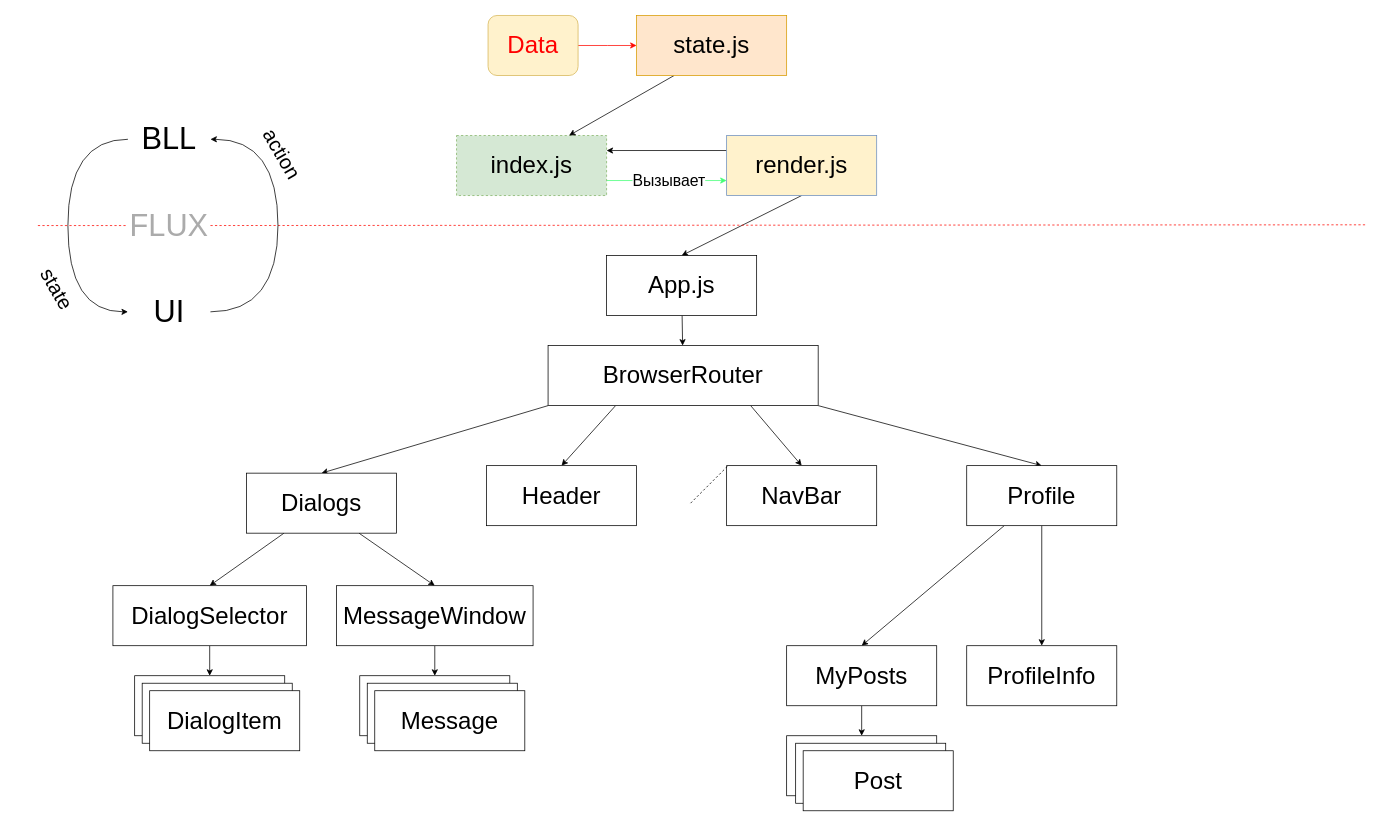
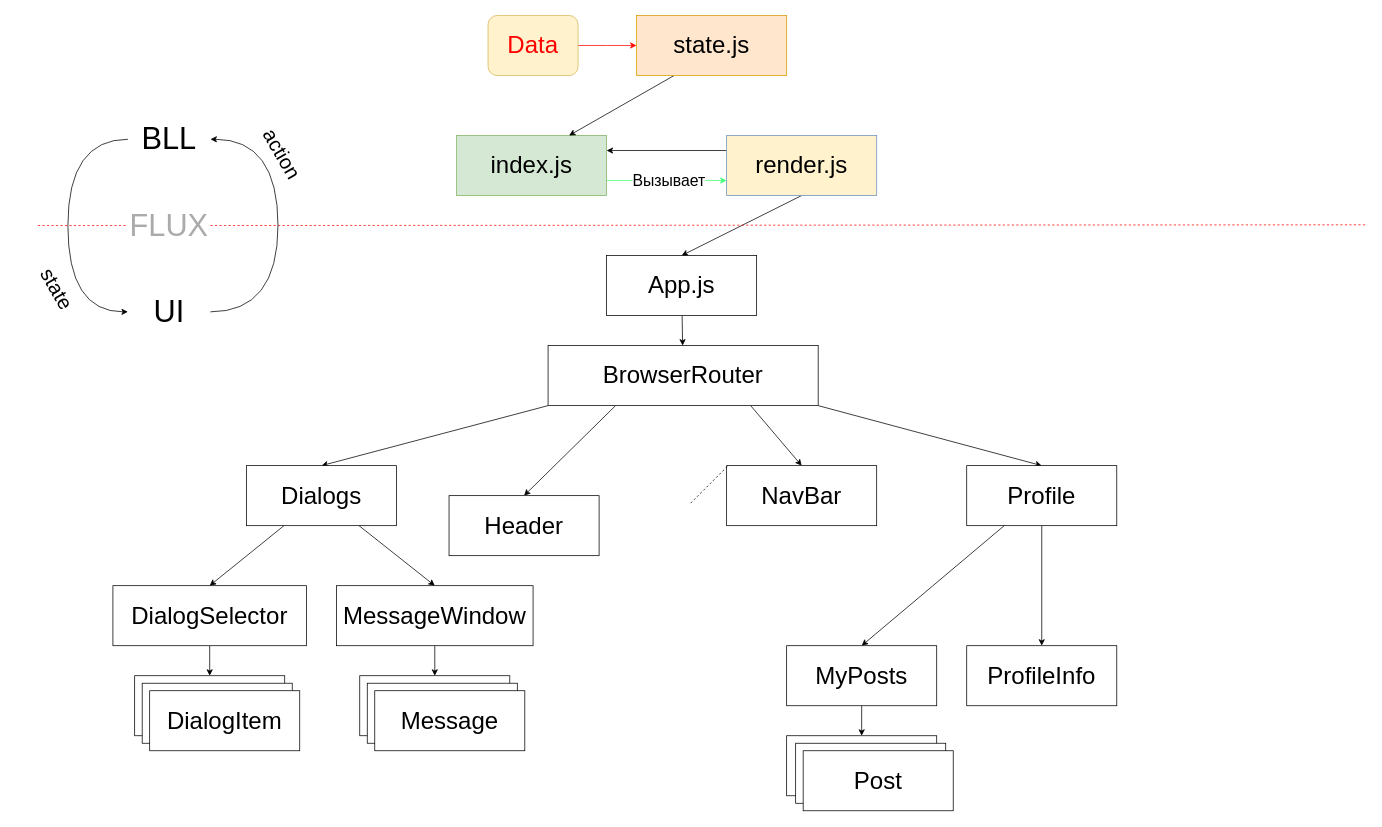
node "index.js": style dashed -> solid
node "Header": moved (561, 495) -> (524, 525)
node "Dialogs": moved (321, 503) -> (321, 495)
